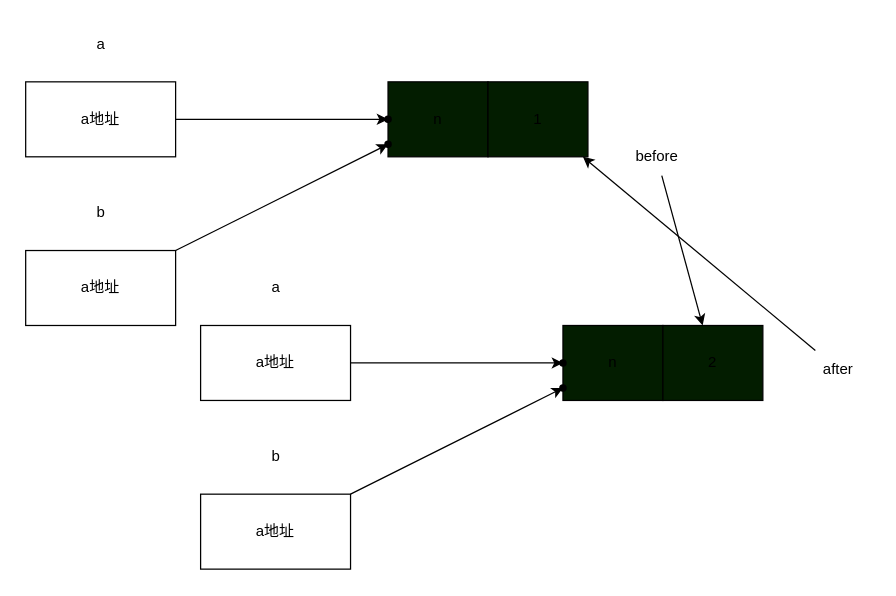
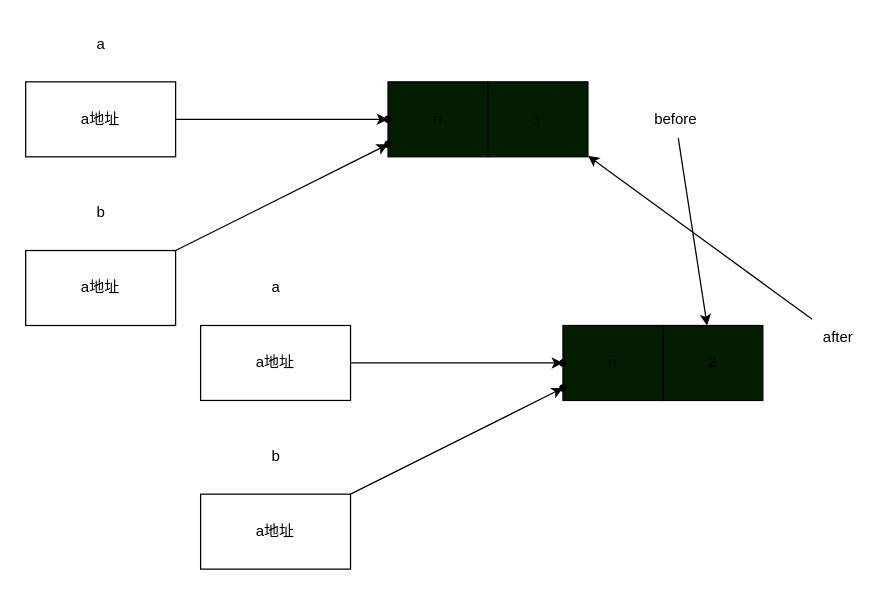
node "before": moved (657, 157) -> (676, 119)
node "after": moved (838, 369) -> (838, 338)
